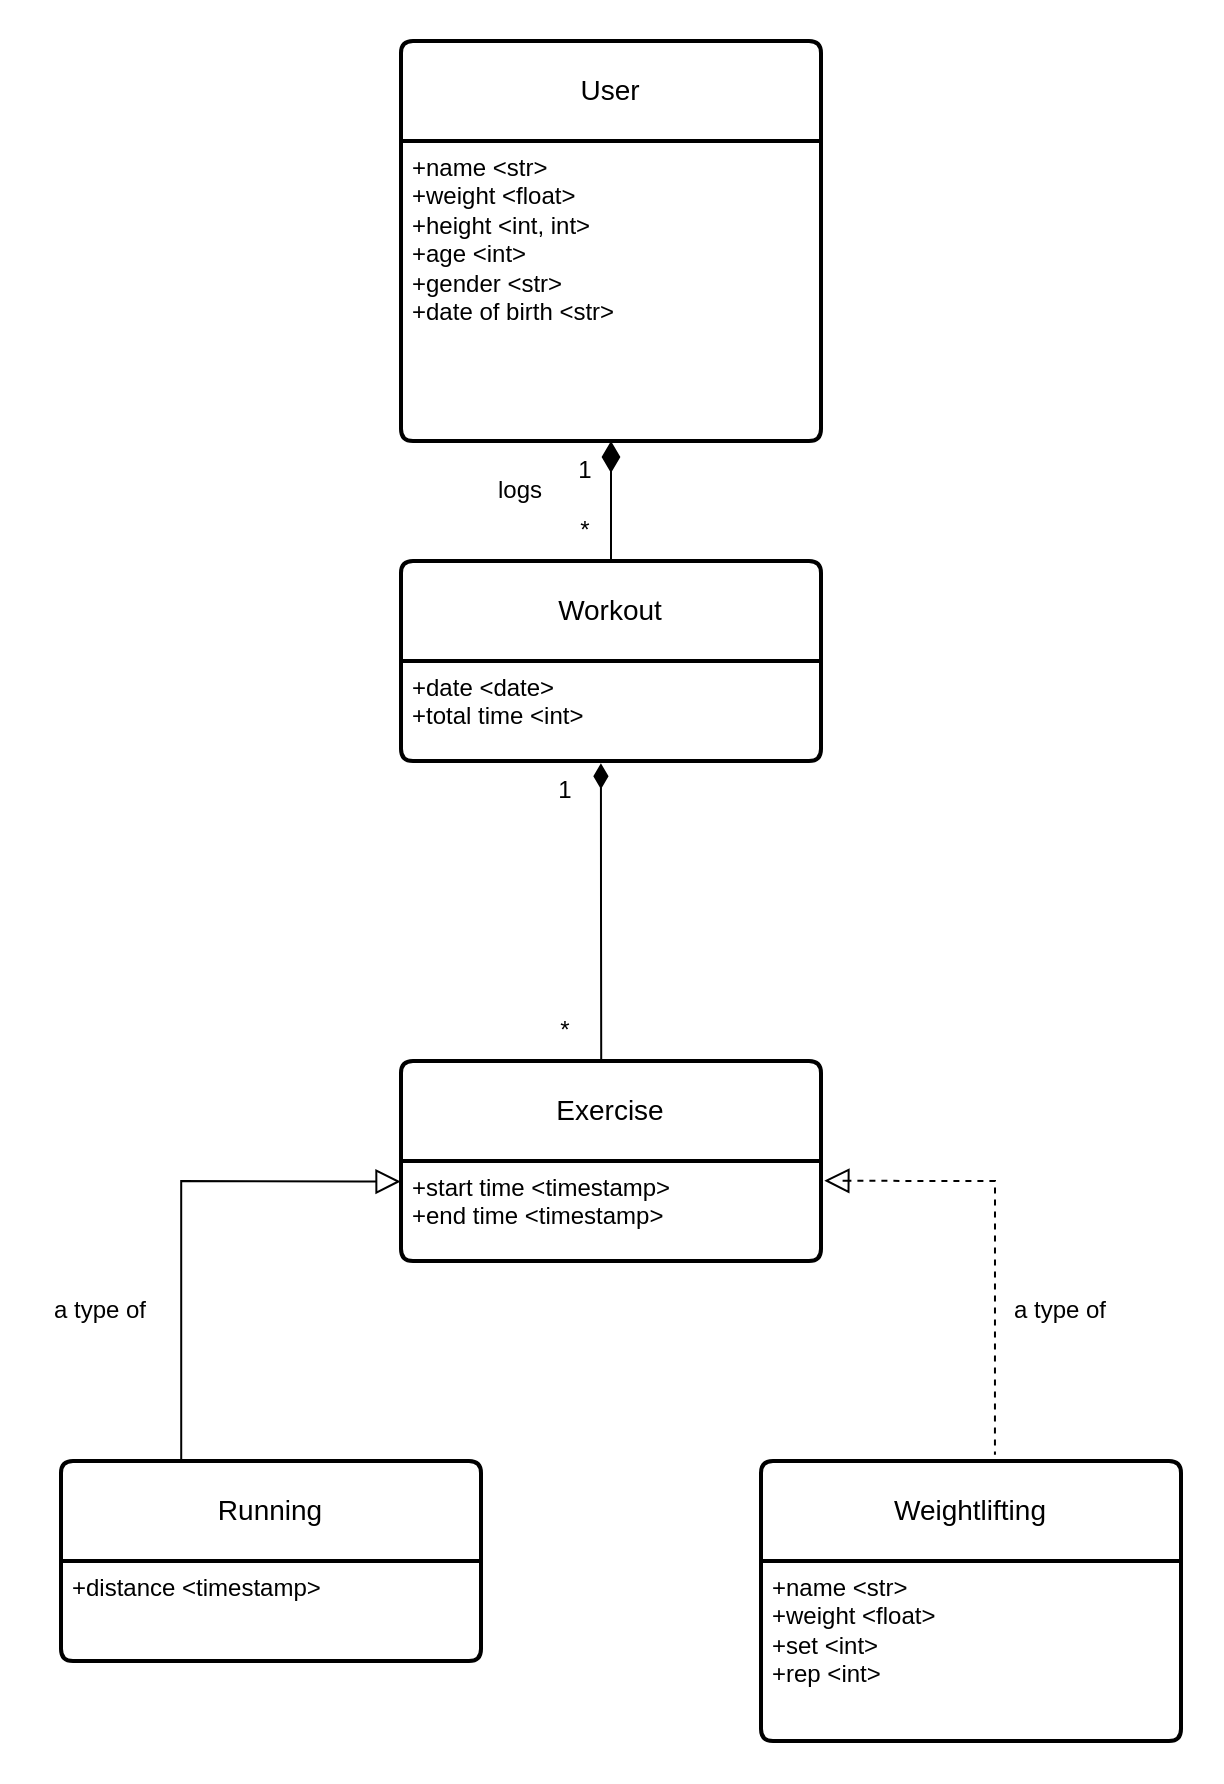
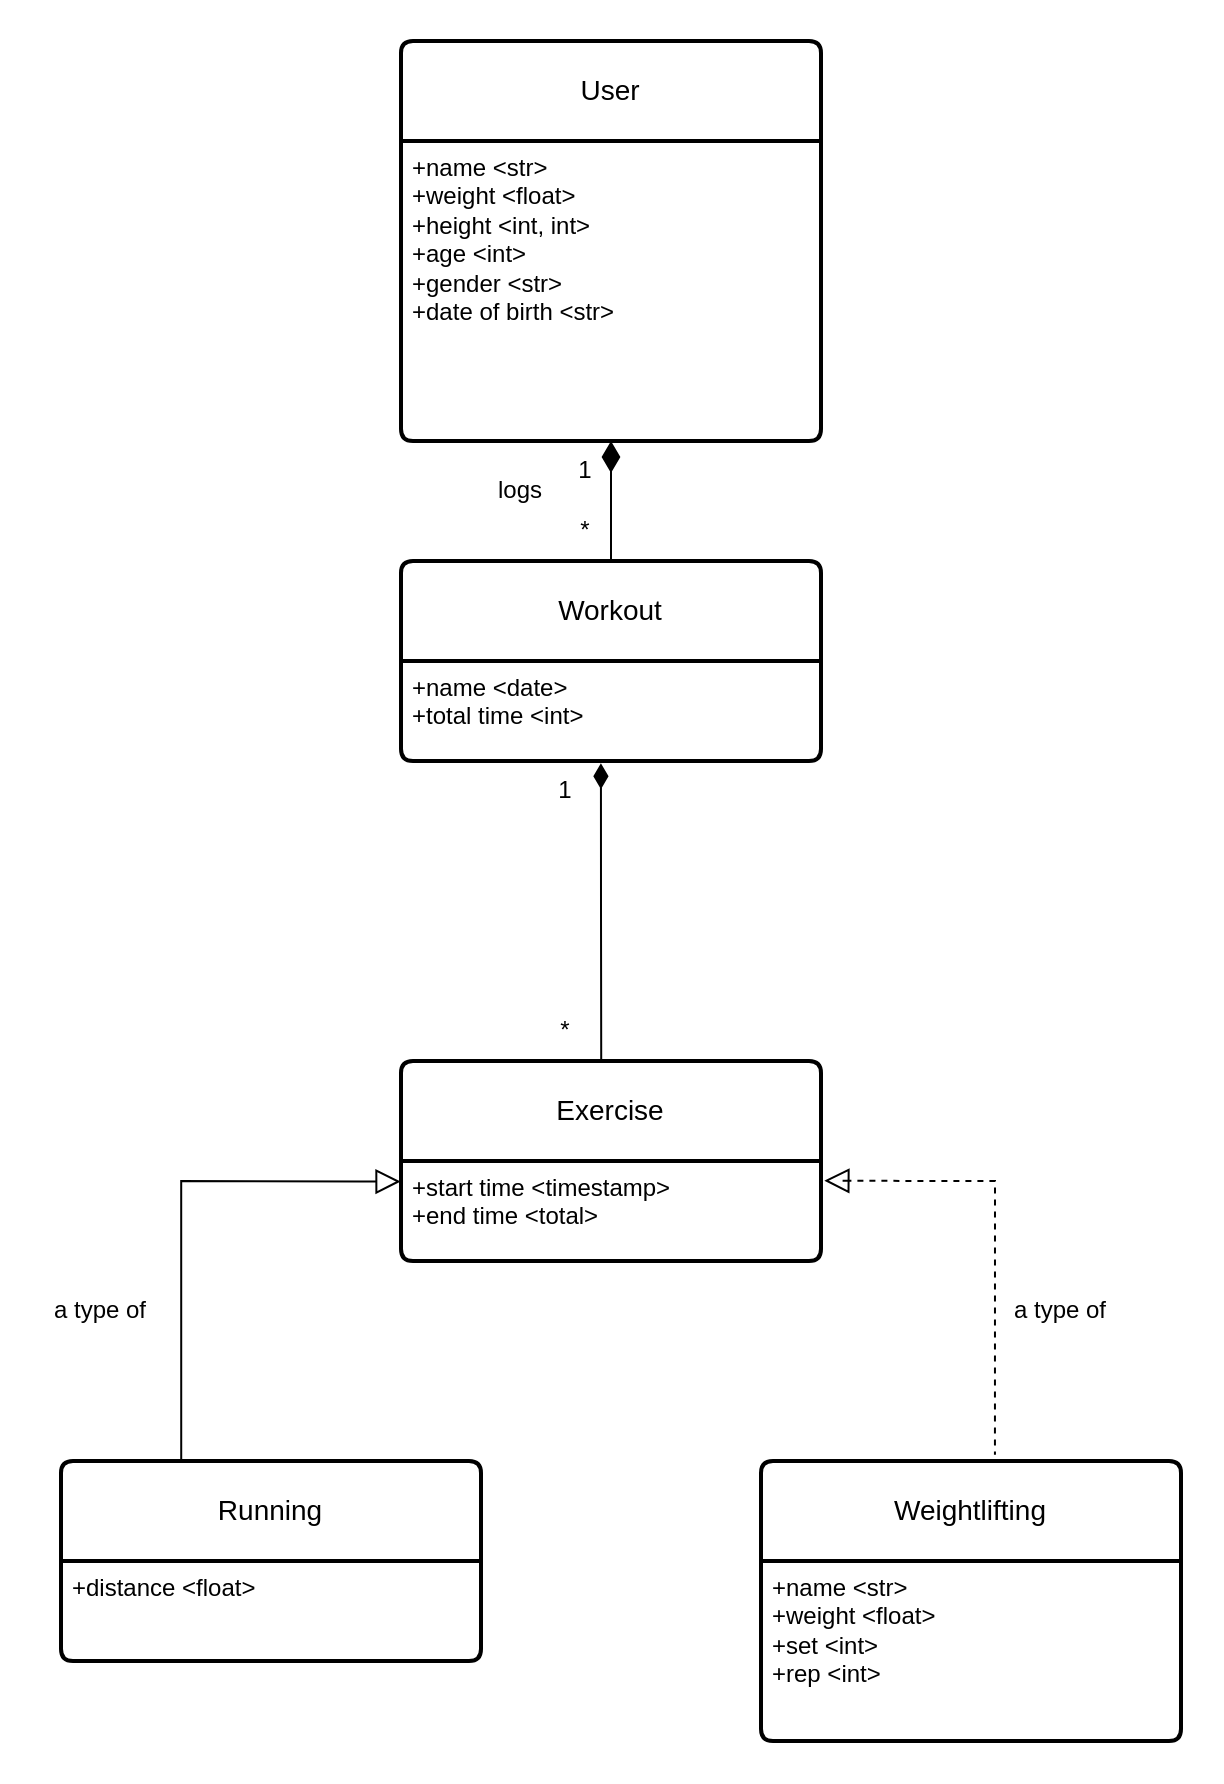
node "+date <date> +total time <int>": label "+date <date> +total time <int>" -> "+name <date> +total time <int>"
node "+start time <timestamp> +end time <timestamp>": label "+start time <timestamp> +end time <timestamp>" -> "+start time <timestamp> +end time <total>"
node "+distance <timestamp>": label "+distance <timestamp>" -> "+distance <float>"
